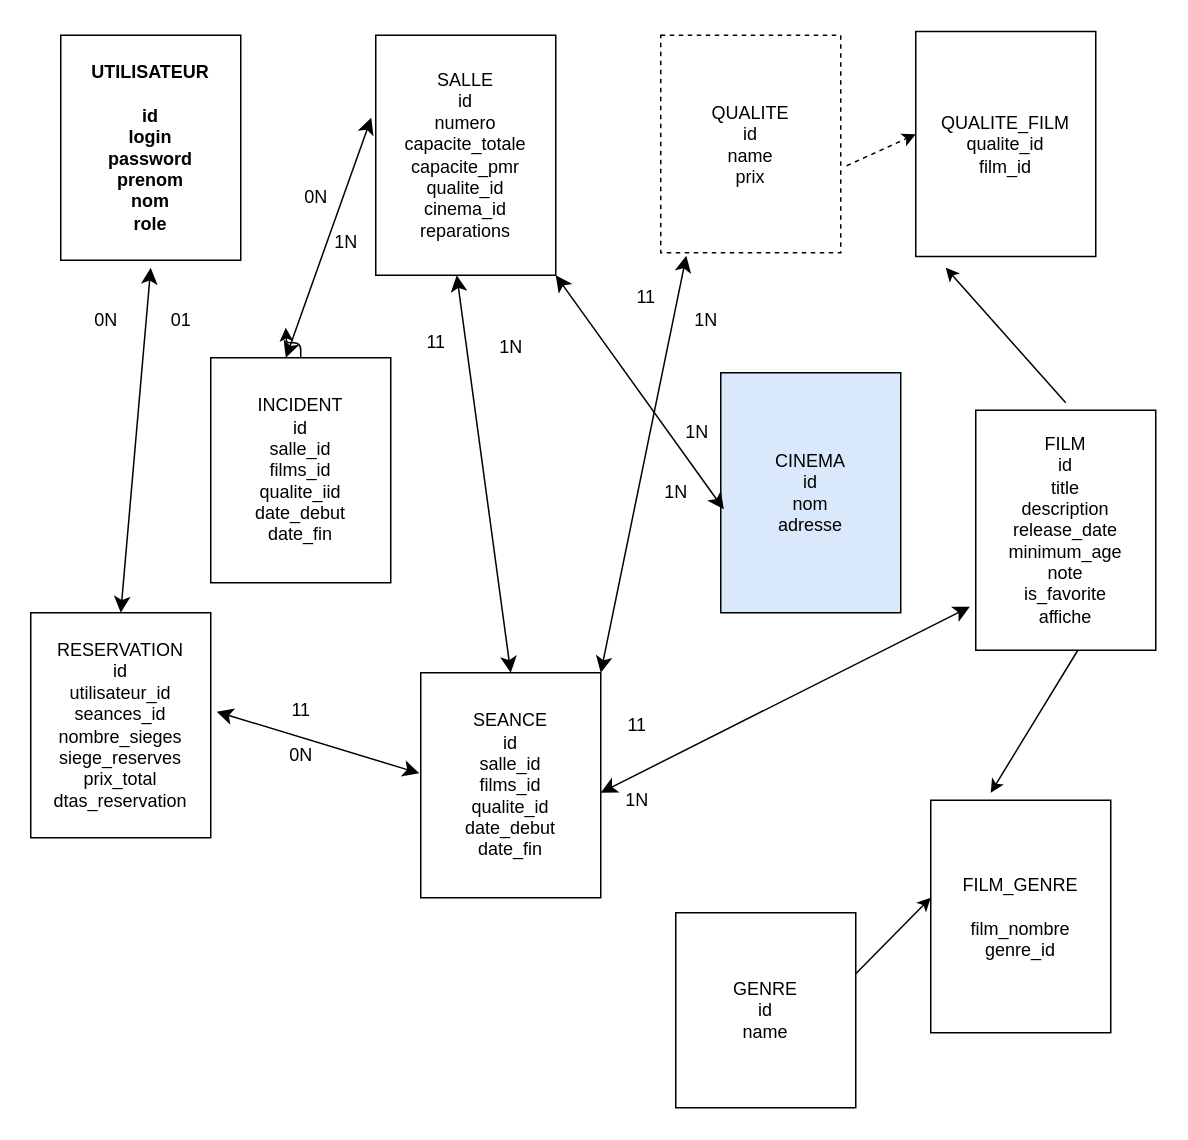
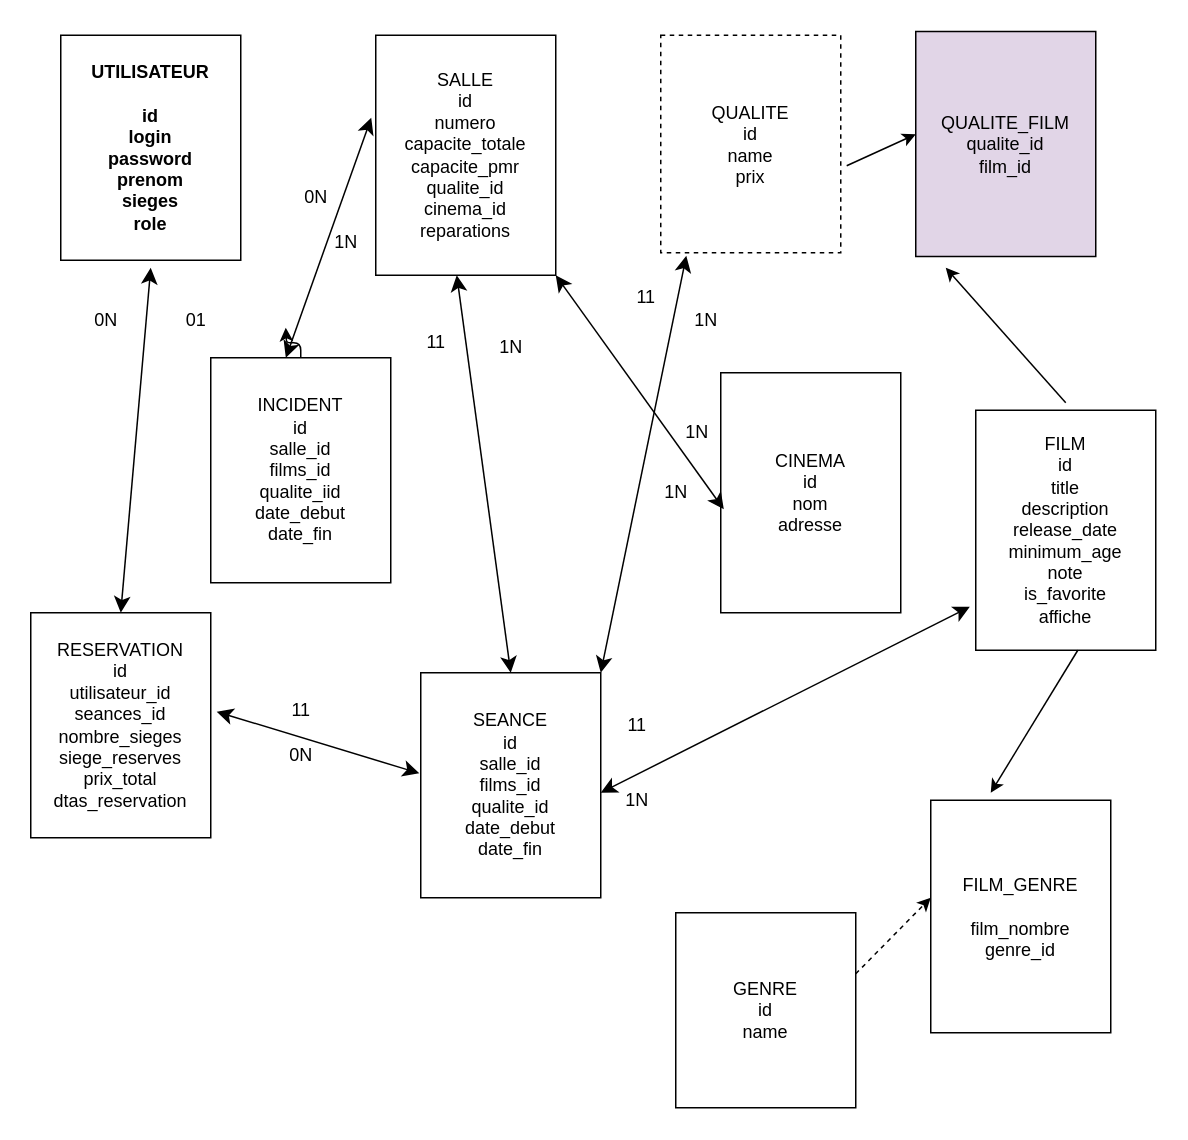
node "QUALITE_FILM qualite_id film_id": fillcolor #ffffff -> #e1d5e7
node "UTILISATEUR id login password prenom nom role": label "UTILISATEUR id login password prenom nom role" -> "UTILISATEUR id login password prenom sieges role"
edge "QUALITE id name prix" -> "QUALITE_FILM qualite_id film_id": style dashed -> solid
node "01": moved (181, 320) -> (196, 320)
node "CINEMA id nom adresse": fillcolor #dae8fc -> #ffffff
edge "GENRE id name" -> "FILM_GENRE film_nombre genre_id": style solid -> dashed
